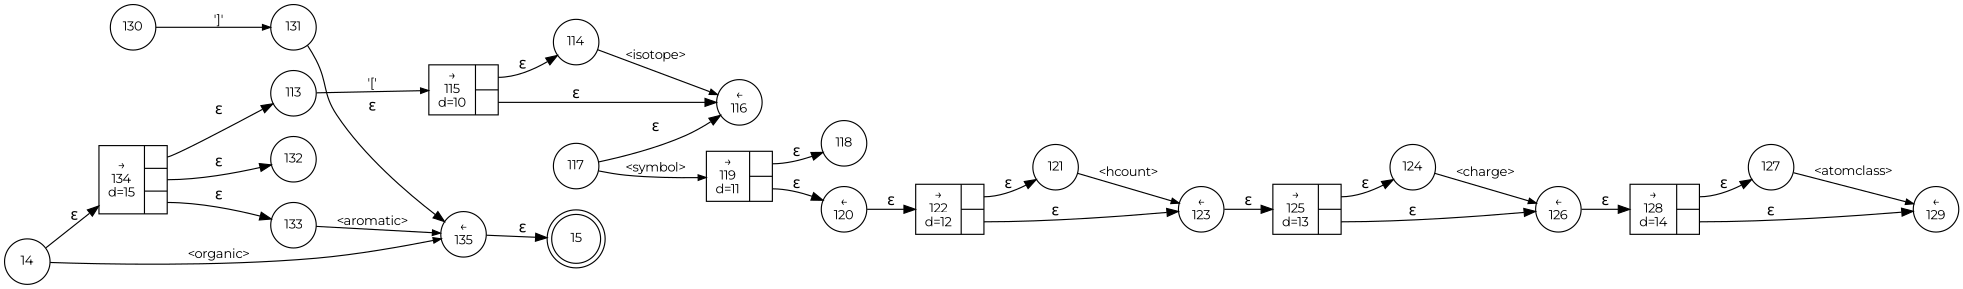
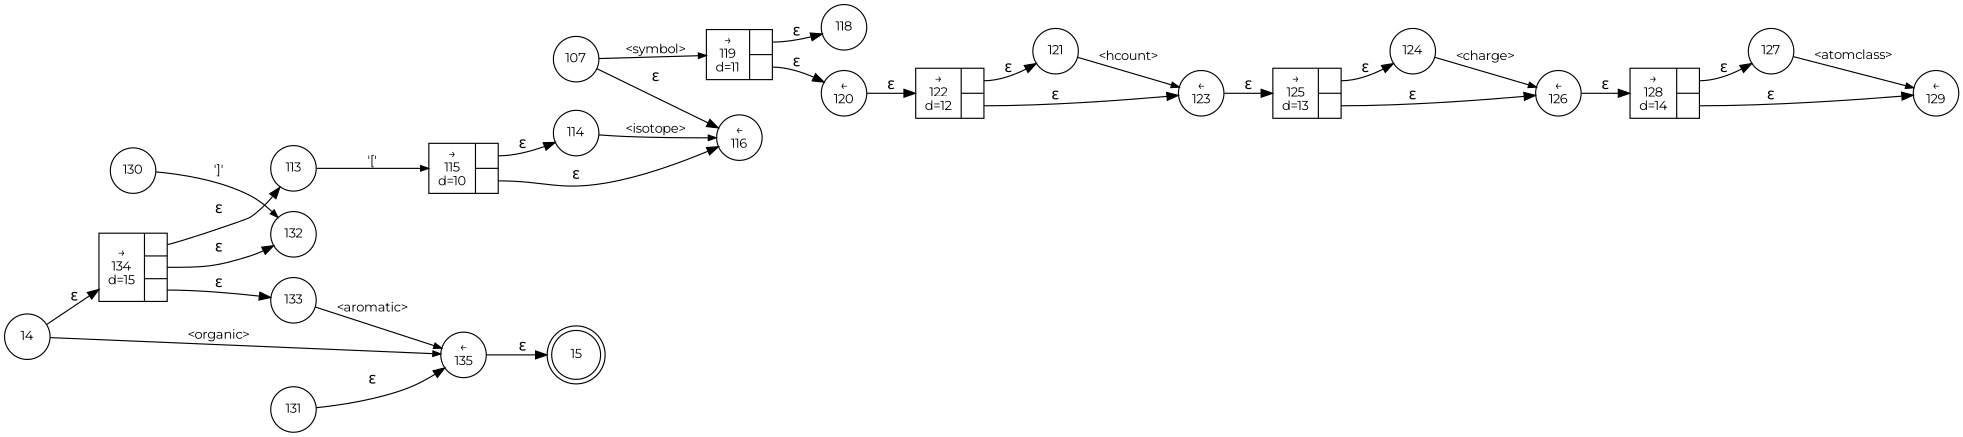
edge "130" -> "131": now "130" -> "132"
node "117": label "117" -> "107"
